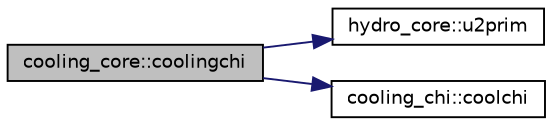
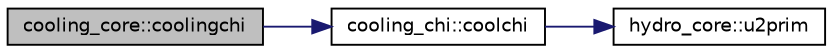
edge "cooling_core::coolingchi" -> "hydro_core::u2prim": now "cooling_chi::coolchi" -> "hydro_core::u2prim"
